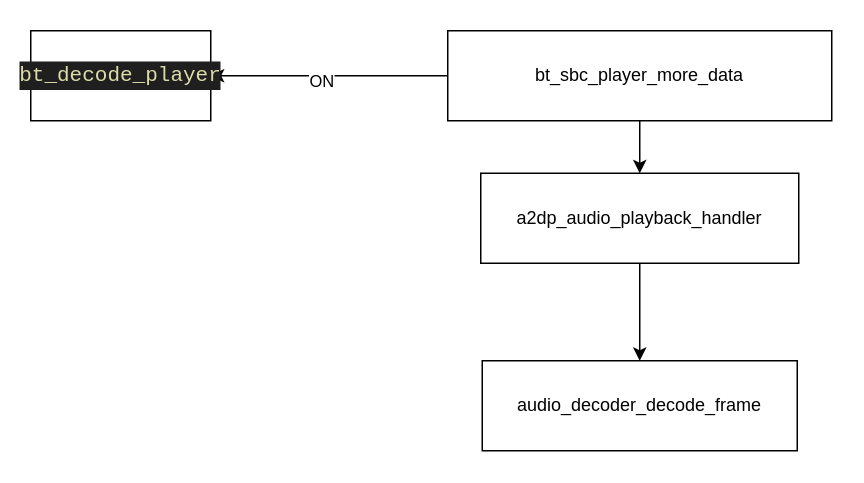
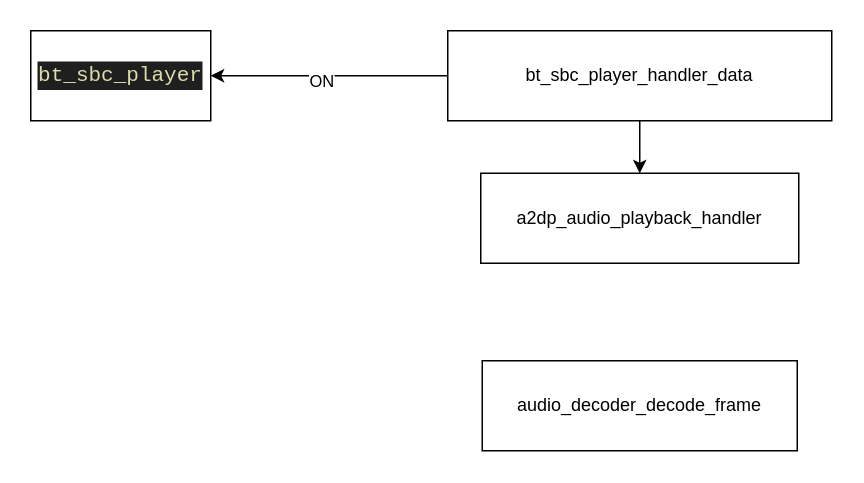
node "bt_decode_player": label "bt_decode_player" -> "bt_sbc_player"
node "bt_sbc_player_more_data": label "bt_sbc_player_more_data" -> "bt_sbc_player_handler_data"
edge "a2dp_audio_playback_handler" -> "audio_decoder_decode_frame": removed
